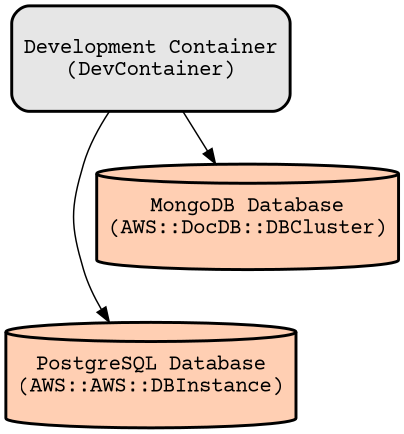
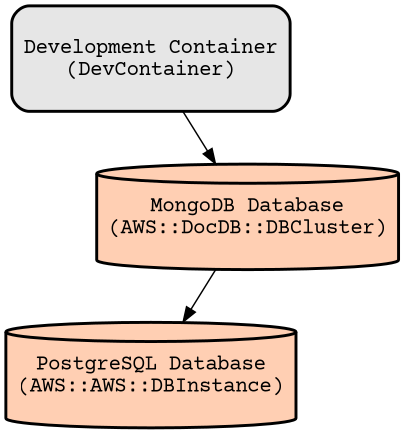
edge "Development Container (DevContainer)" -> "PostgreSQL Database (AWS::AWS::DBInstance)": now "MongoDB Database (AWS::DocDB::DBCluster)" -> "PostgreSQL Database (AWS::AWS::DBInstance)"
